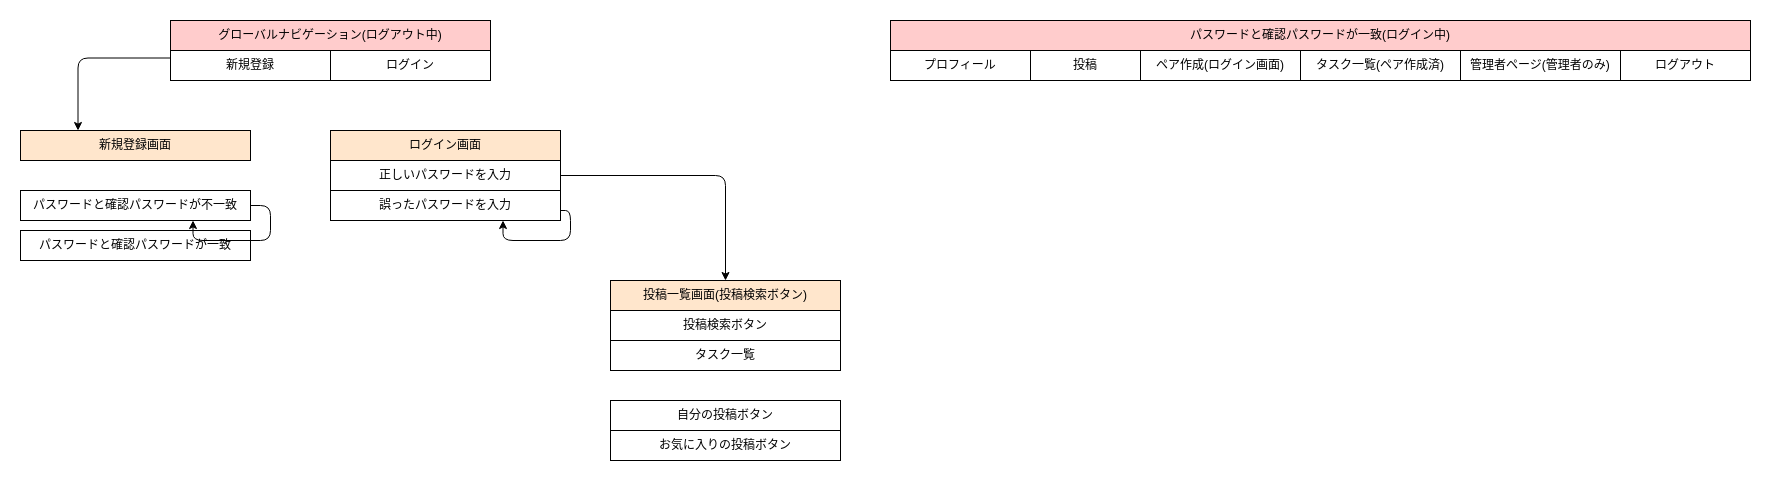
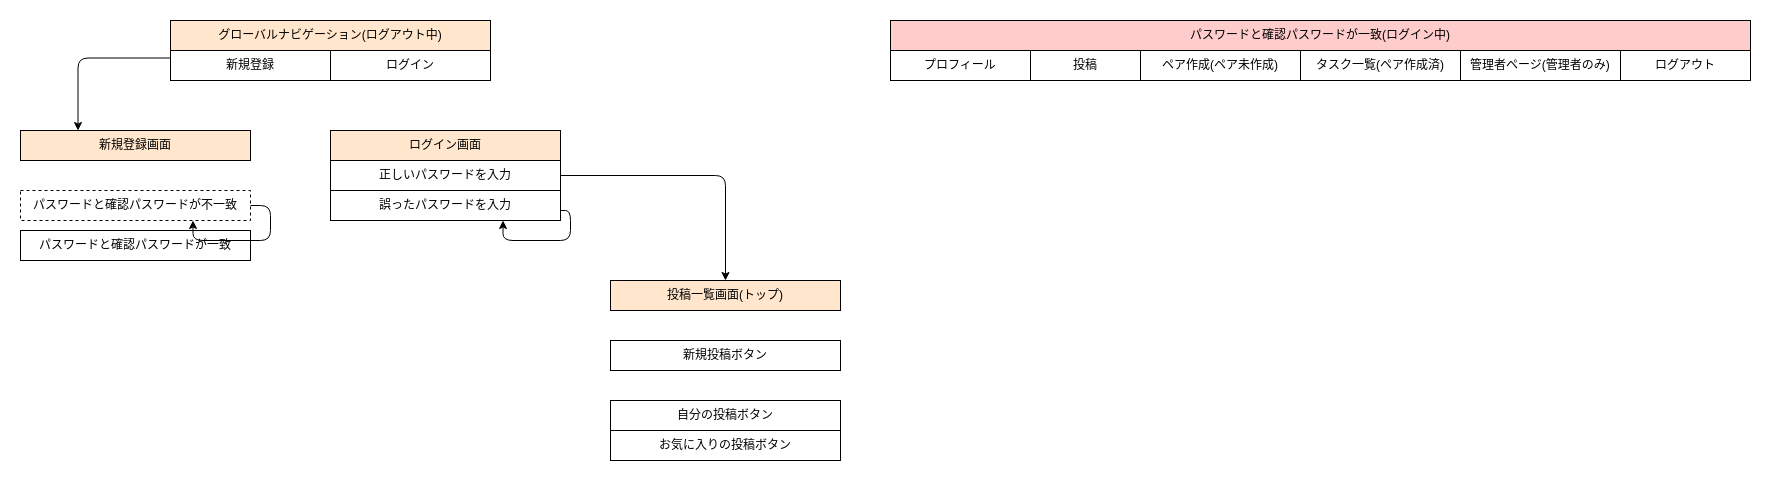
node "グローバルナビゲーション(ログアウト中)": fillcolor #ffcccc -> #ffe6cc
node "ペア作成(ログイン画面)": label "ペア作成(ログイン画面)" -> "ペア作成(ペア未作成)"
node "パスワードと確認パスワードが不一致": style solid -> dashed
node "投稿一覧画面(投稿検索ボタン)": label "投稿一覧画面(投稿検索ボタン)" -> "投稿一覧画面(トップ)"
node "投稿検索ボタン": removed
node "タスク一覧": label "タスク一覧" -> "新規投稿ボタン"
